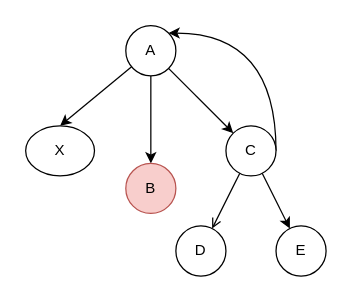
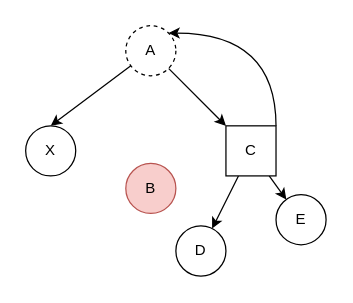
node "A": style solid -> dashed
edge "A" -> "B": removed
node "X": size 69x50 -> 50x50
node "C": shape ellipse -> rectangle
edge "C" -> "D": arrowhead open -> classic
node "E": moved (301, 251) -> (301, 219)
